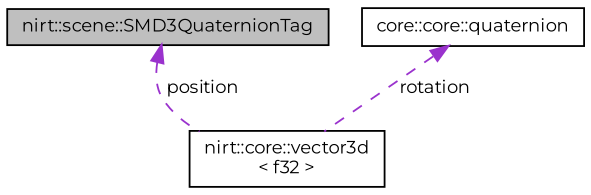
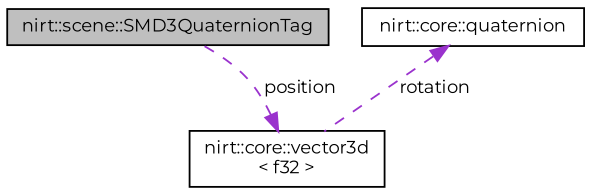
node "core::core::quaternion": label "core::core::quaternion" -> "nirt::core::quaternion"
edge "nirt::core::vector3d < f32 >" -> "nirt::scene::SMD3QuaternionTag": reversed
